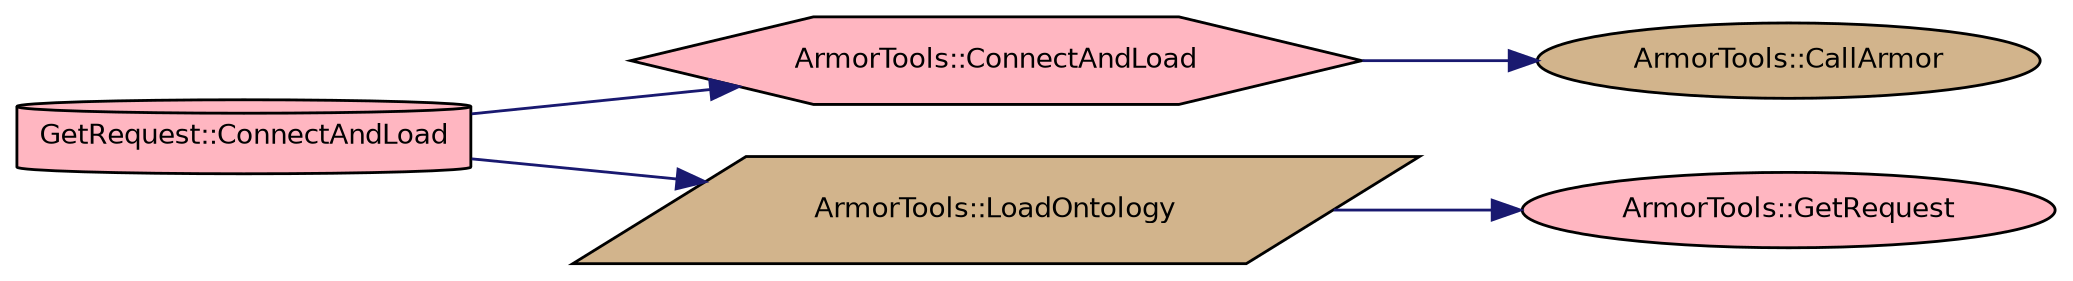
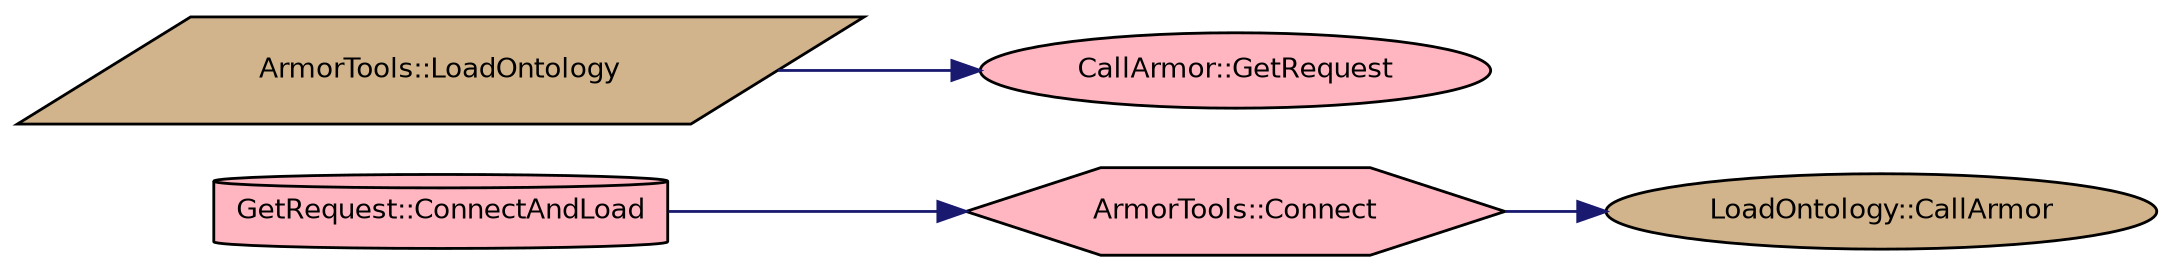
node "ArmorTools::ConnectAndLoad": label "ArmorTools::ConnectAndLoad" -> "ArmorTools::Connect"
node "ArmorTools::CallArmor": label "ArmorTools::CallArmor" -> "LoadOntology::CallArmor"
edge "GetRequest::ConnectAndLoad" -> "ArmorTools::LoadOntology": removed
node "ArmorTools::GetRequest": label "ArmorTools::GetRequest" -> "CallArmor::GetRequest"
